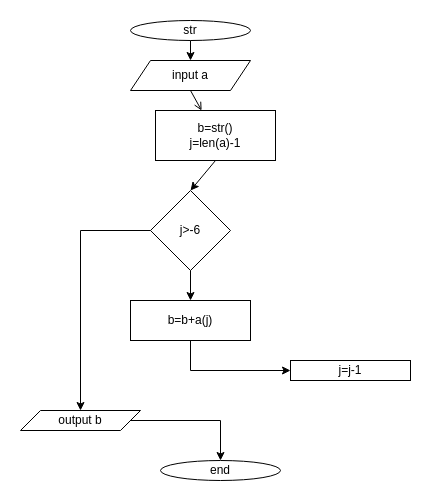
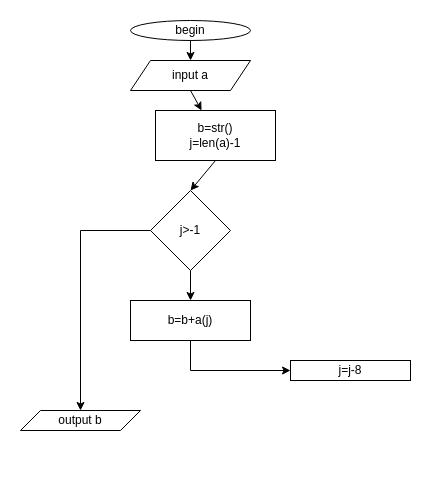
node "str": label "str" -> "begin"
edge "input a" -> "b=str() j=len(a)-1": arrowhead open -> classic
node "j>-6": label "j>-6" -> "j>-1"
node "j=j-1": label "j=j-1" -> "j=j-8"
edge "output b" -> "end": removed
node "end": removed
